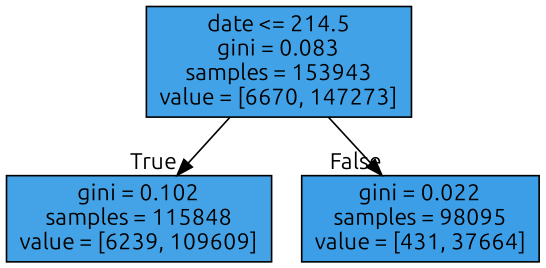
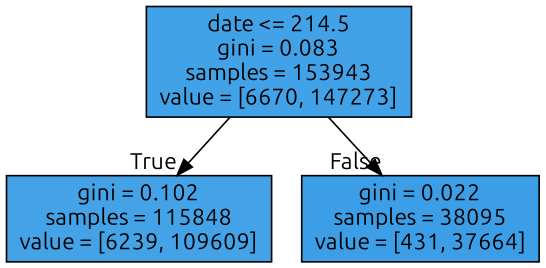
node "gini = 0.022 samples = 98095 value = [431, 37664]": label "gini = 0.022 samples = 98095 value = [431, 37664]" -> "gini = 0.022 samples = 38095 value = [431, 37664]"
